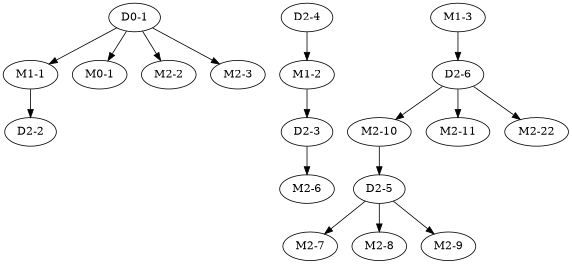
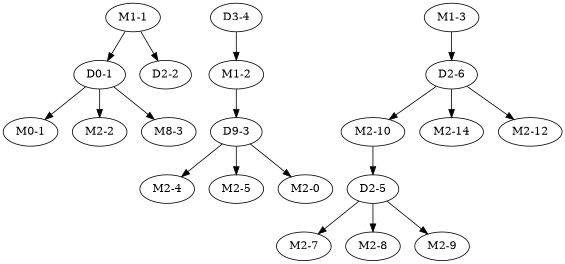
node "D2-4": label "D2-4" -> "D3-4"
edge "D0-1" -> "M1-1": reversed
node "M2-3": label "M2-3" -> "M8-3"
node "D2-3": label "D2-3" -> "D9-3"
node "M2-11": label "M2-11" -> "M2-14"
node "M2-22": label "M2-22" -> "M2-12"
node "M2-4": added
node "M2-5": added
node "M2-6": label "M2-6" -> "M2-0"
